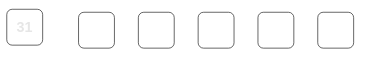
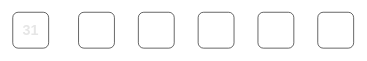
node "31": moved (24, 27) -> (30, 30)
